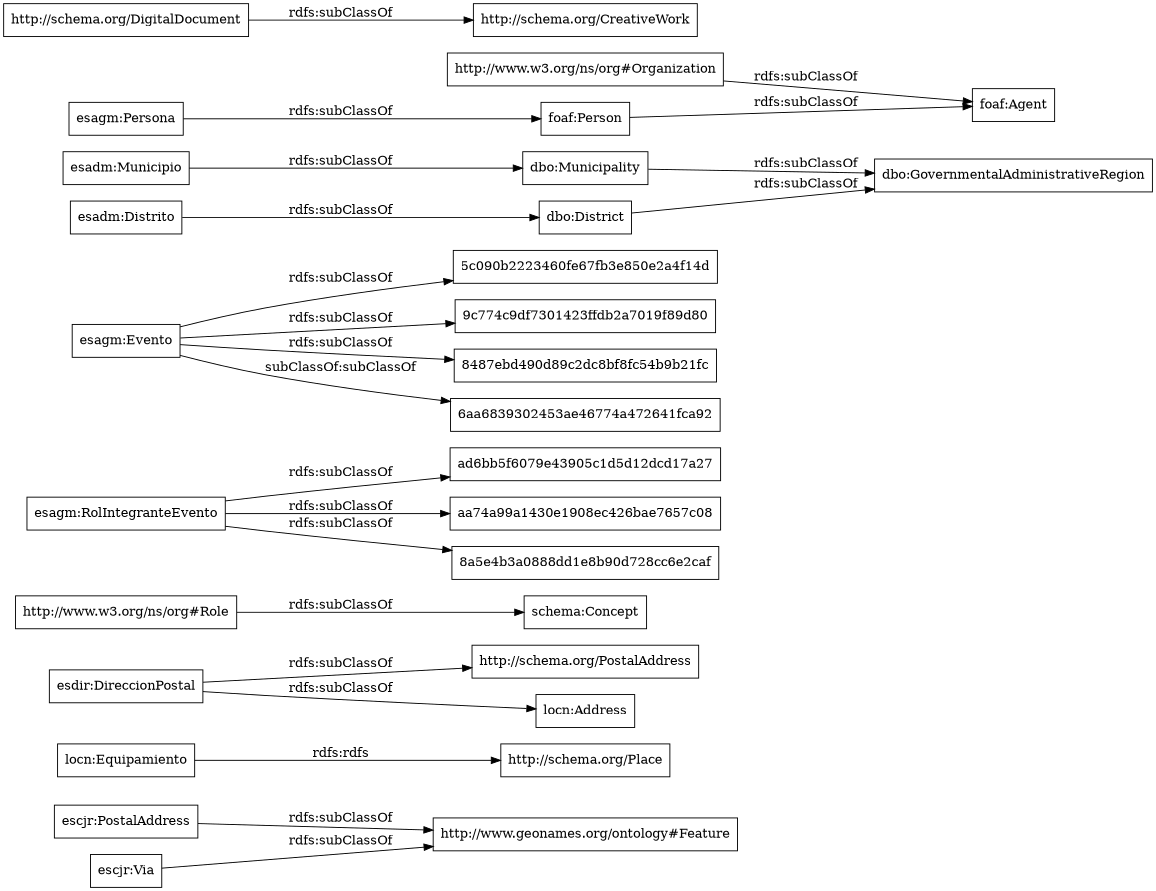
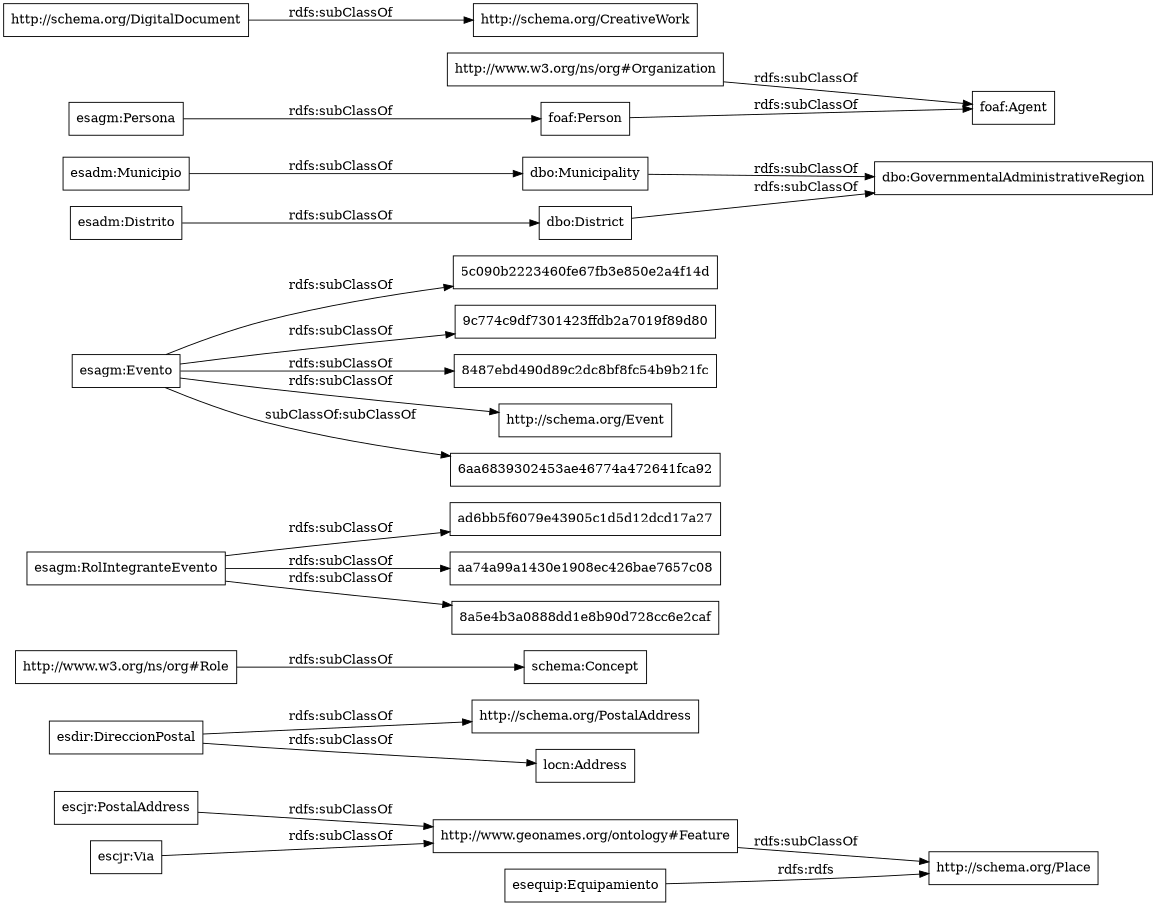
node "http://schema.org/Event": added
node "locn:Equipamiento": label "locn:Equipamiento" -> "esequip:Equipamiento"
edge "http://www.geonames.org/ontology#Feature" -> "http://schema.org/Place": added, label "rdfs:subClassOf"
